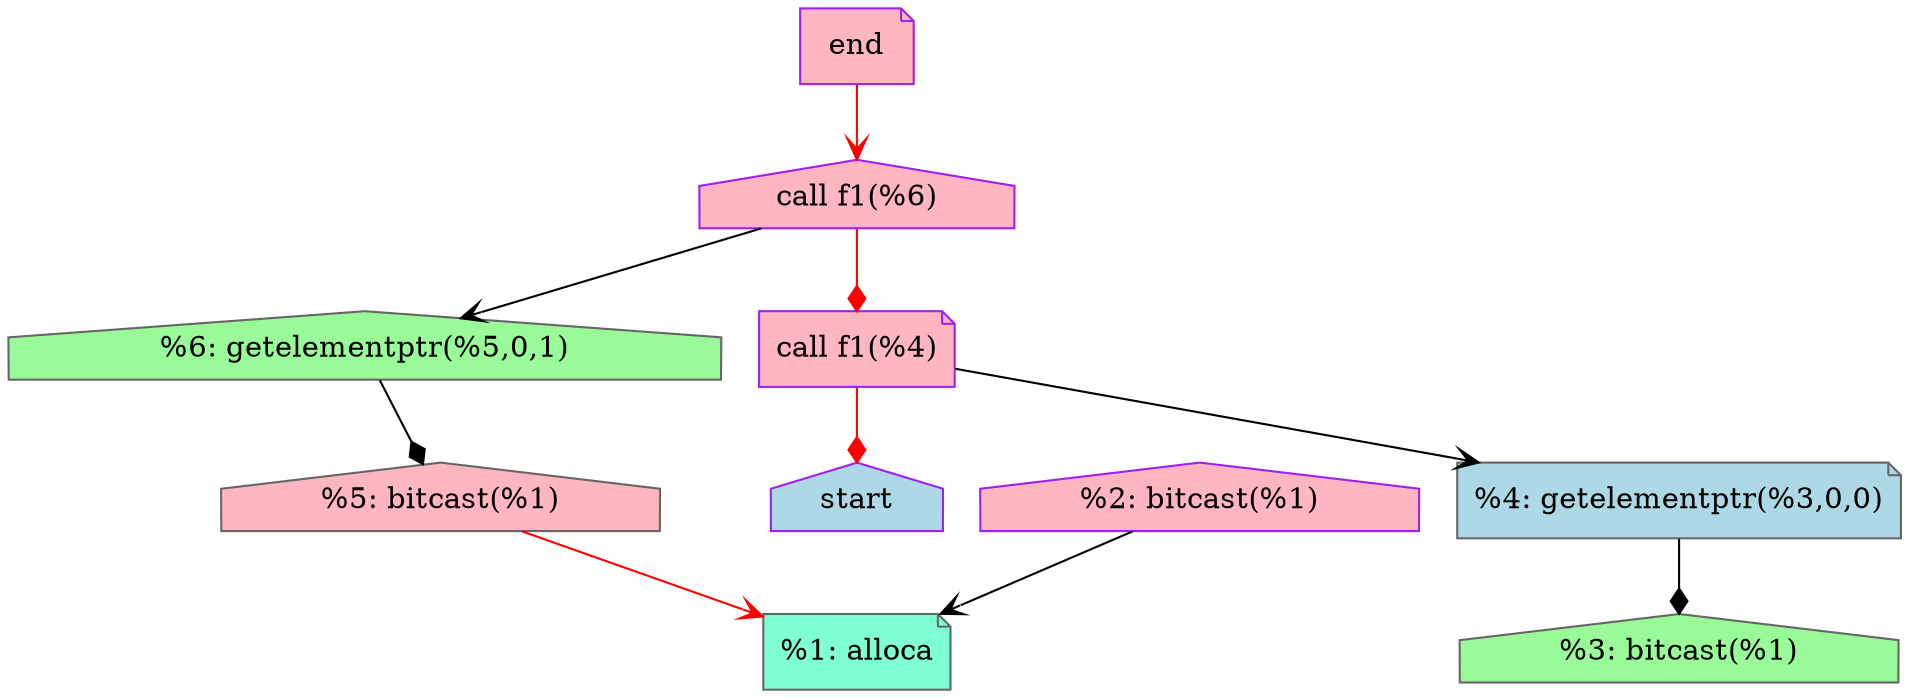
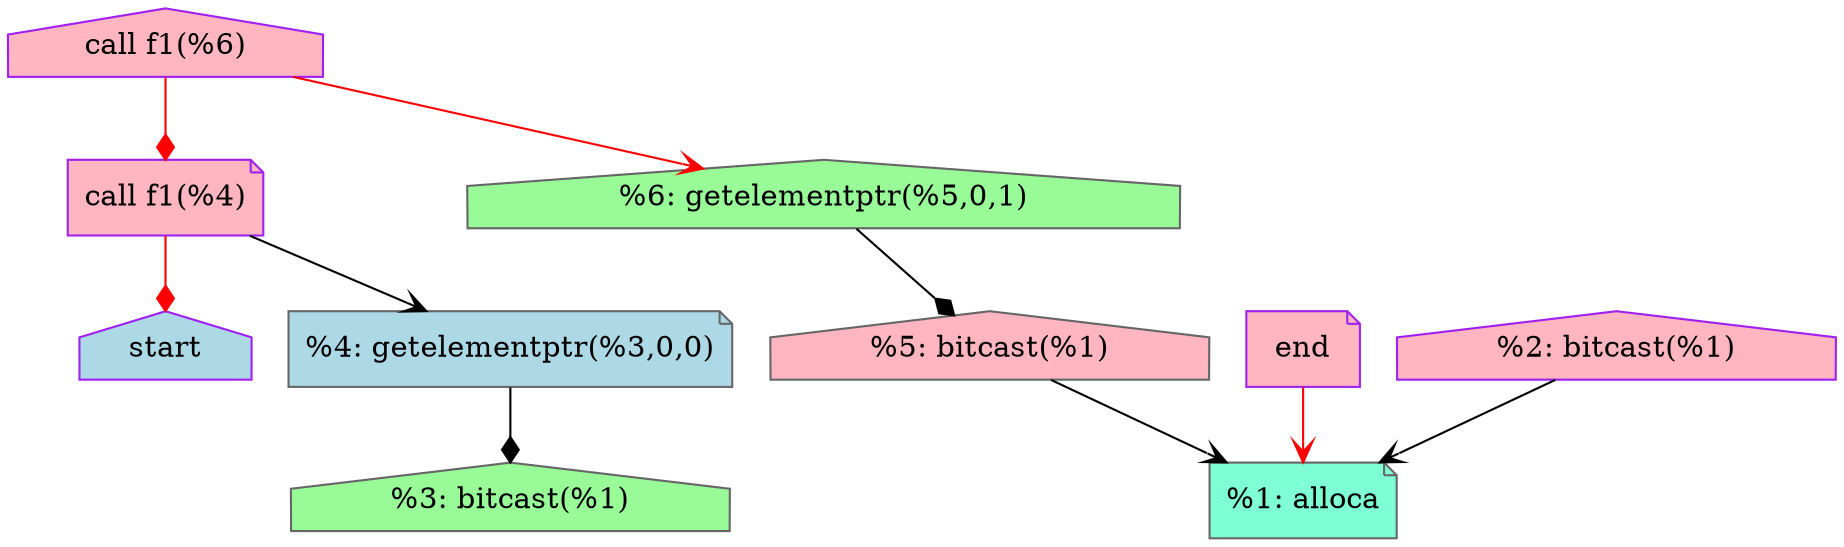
edge "end" -> "call f1(%6)": now "end" -> "%1: alloca"
edge "call f1(%6)" -> "%6: getelementptr(%5,0,1)": color black -> red
edge "%5: bitcast(%1)" -> "%1: alloca": color red -> black
